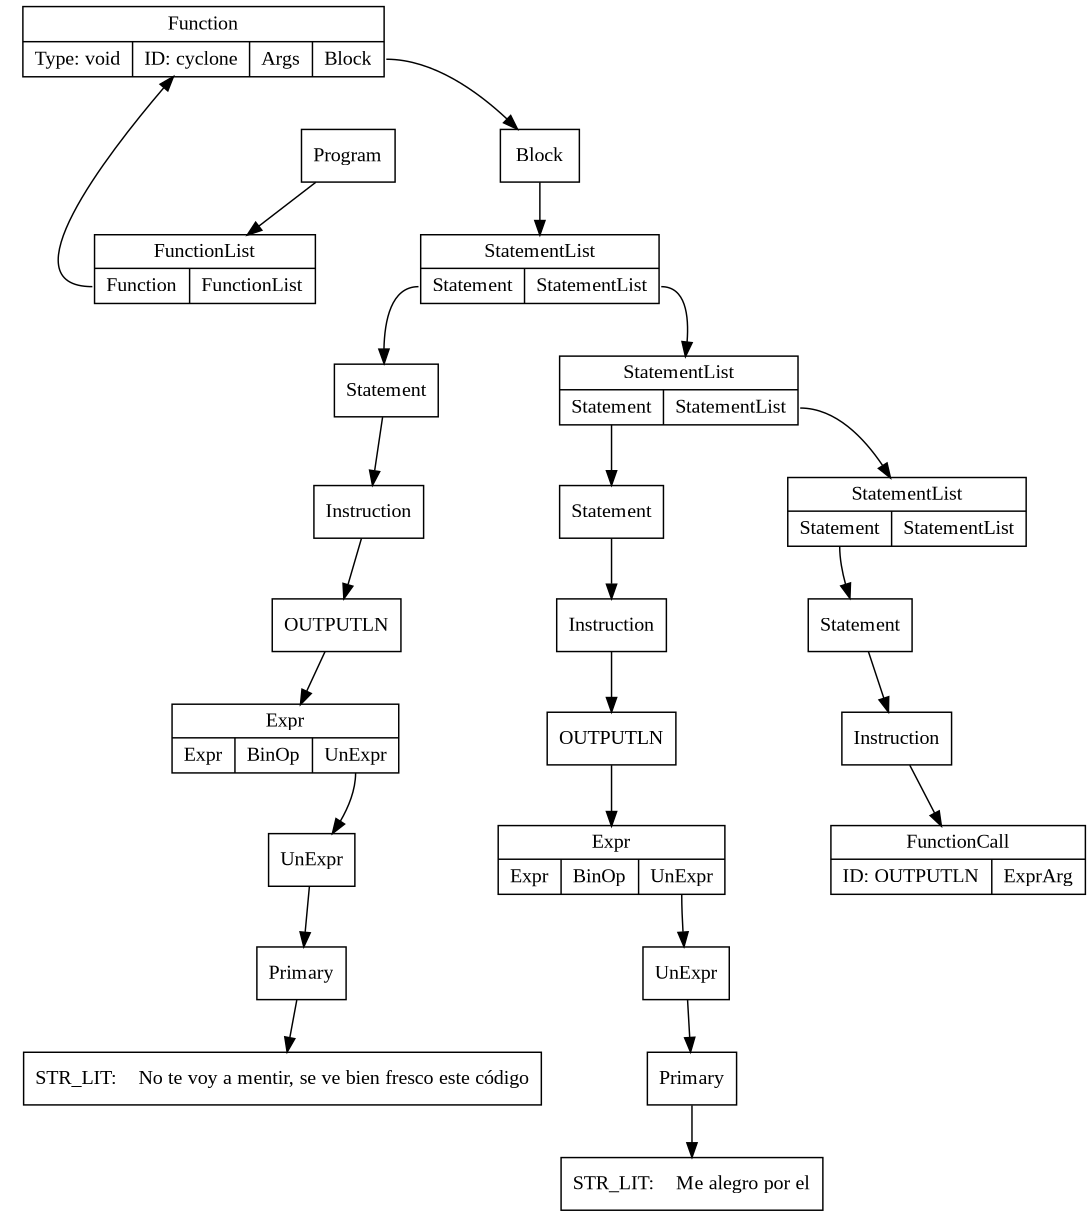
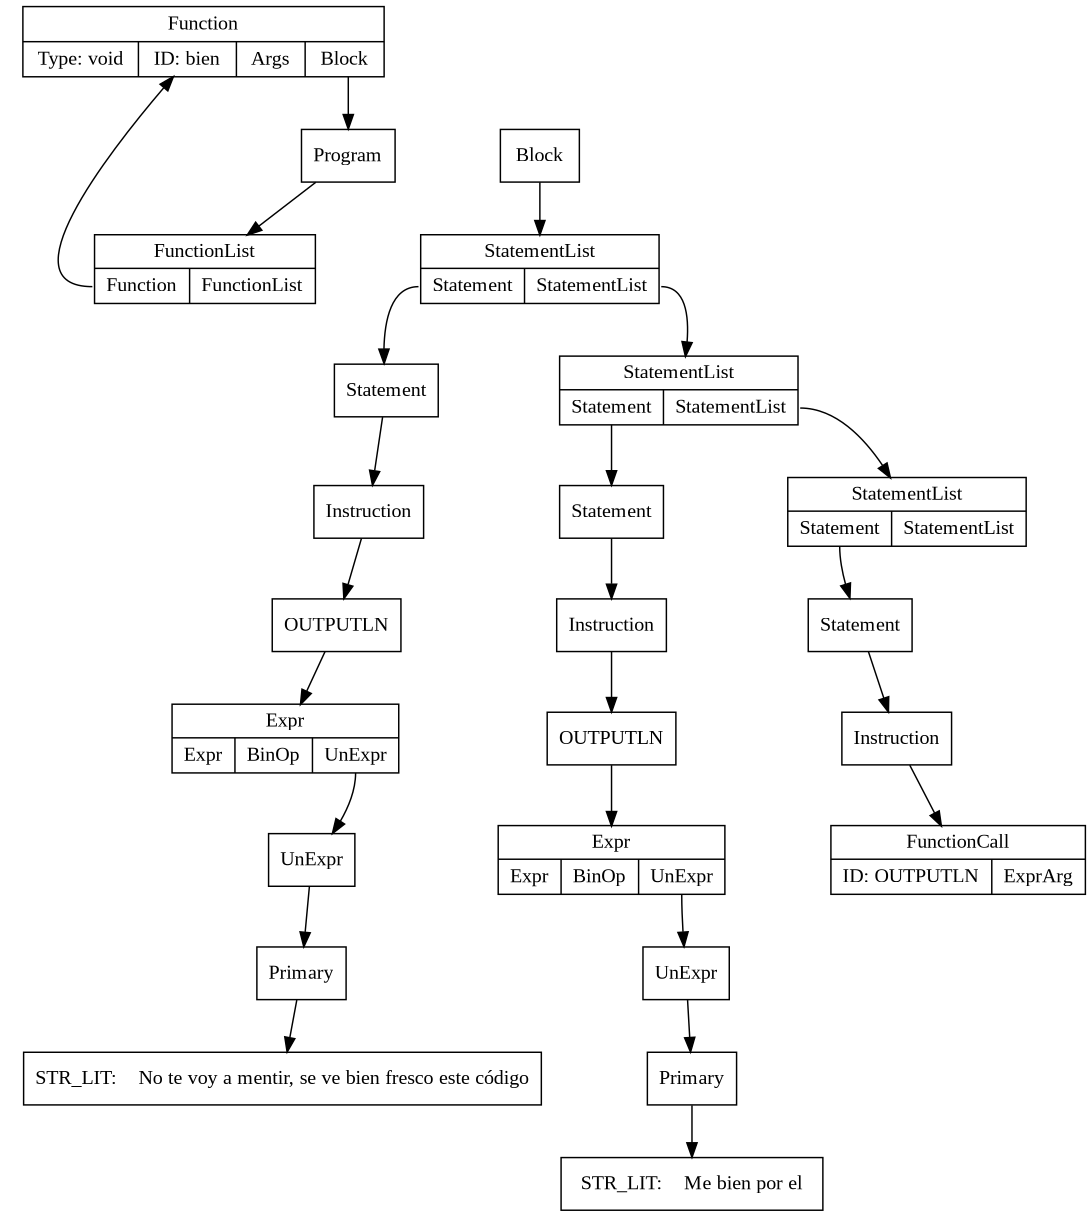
node "Function": text "ID: cyclone" -> "ID: bien"
edge "Function" -> "Block": now "Function" -> "Program"
node "STR_LIT:    Me alegro por el": label "STR_LIT:    Me alegro por el" -> "STR_LIT:    Me bien por el"
